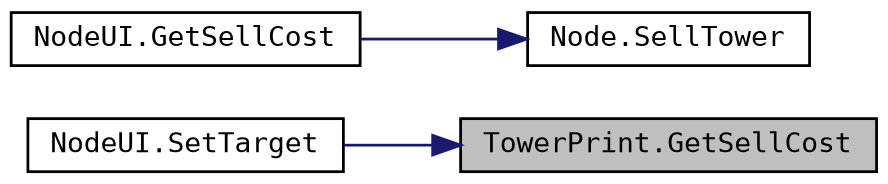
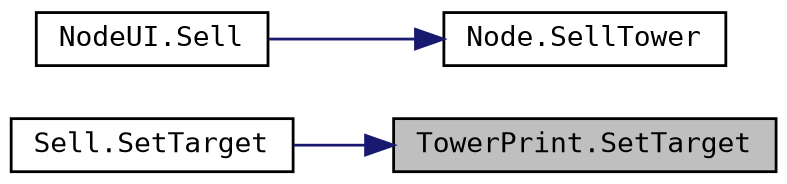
node "NodeUI.GetSellCost": label "NodeUI.GetSellCost" -> "NodeUI.Sell"
node "NodeUI.SetTarget": label "NodeUI.SetTarget" -> "Sell.SetTarget"
node "TowerPrint.GetSellCost": label "TowerPrint.GetSellCost" -> "TowerPrint.SetTarget"
